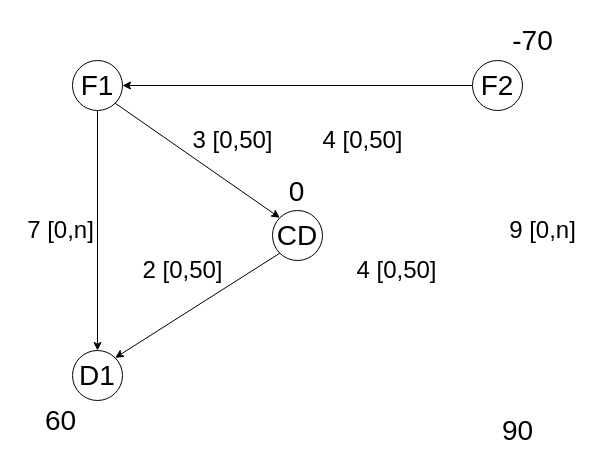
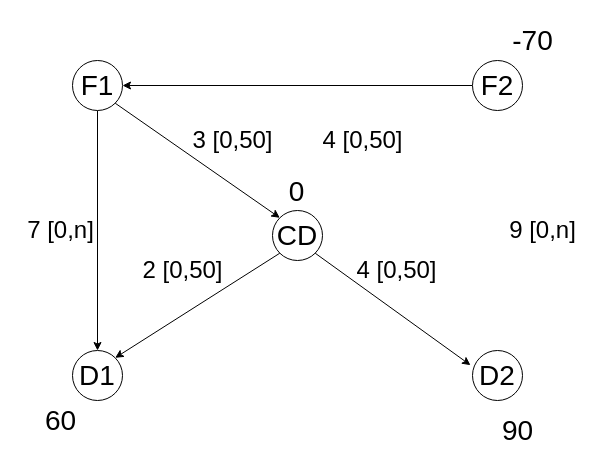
edge "CD" -> "D2": added
node "D2": added
